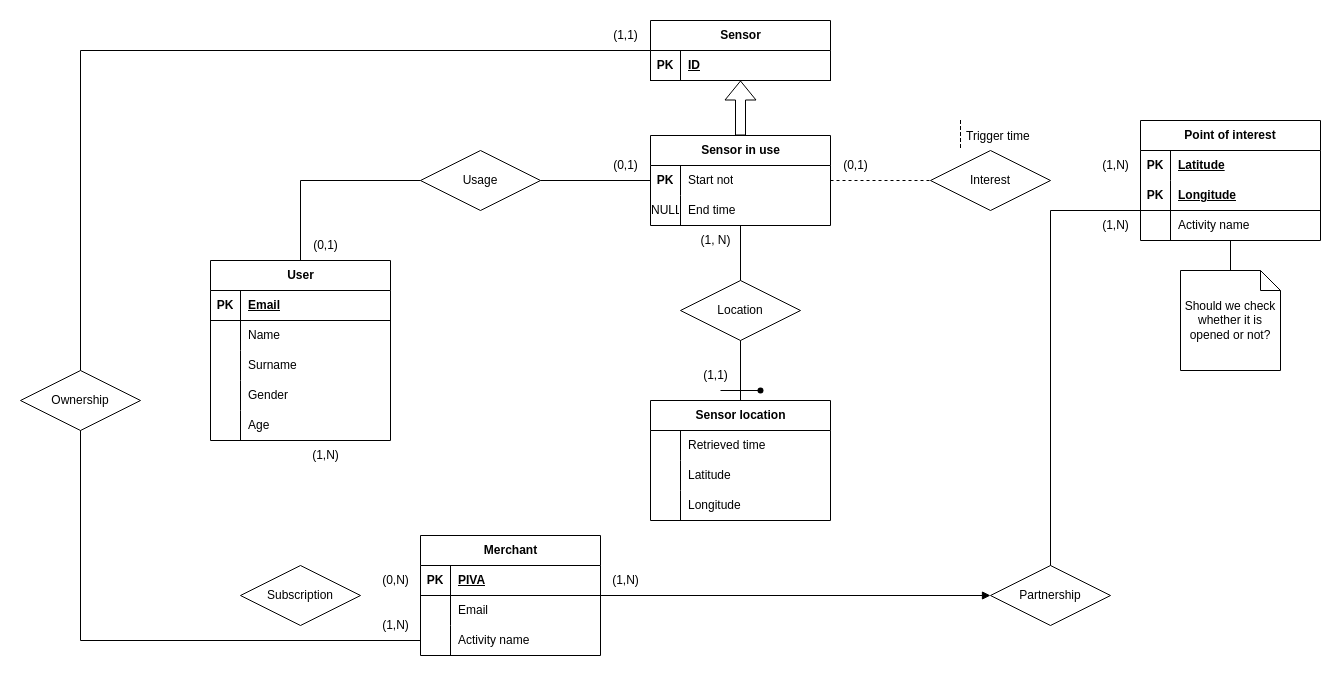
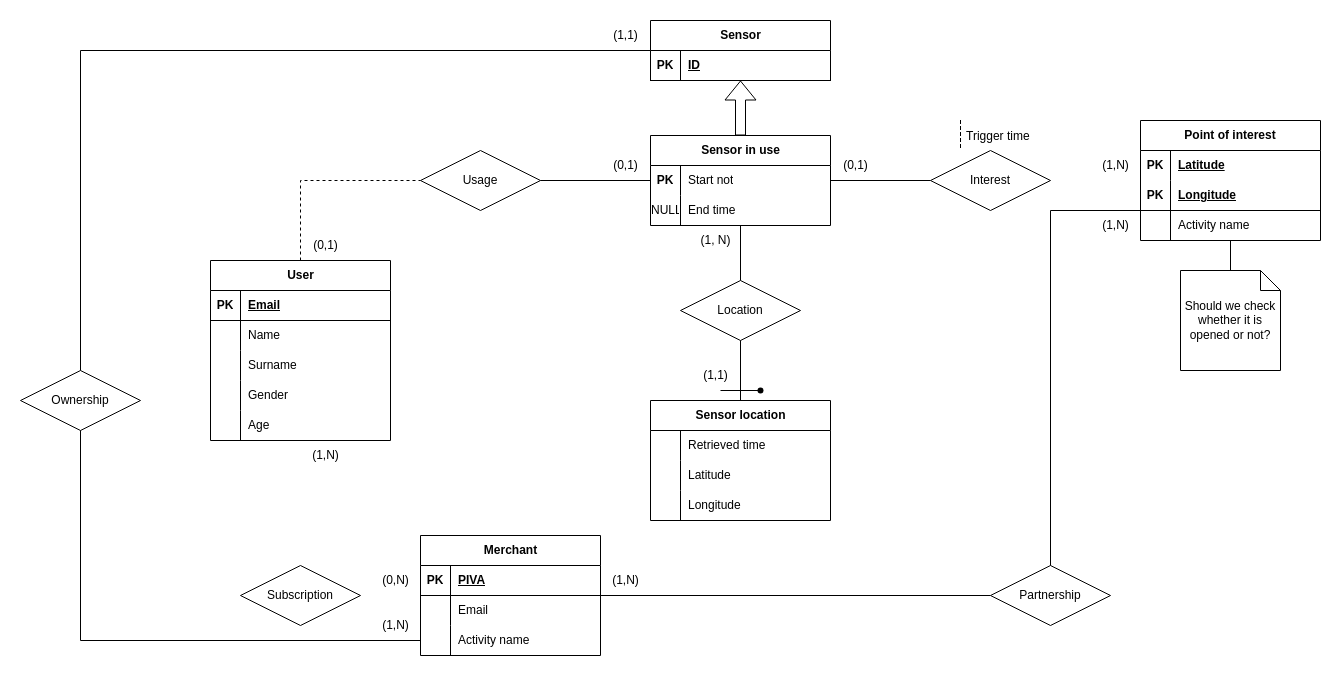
edge "Usage" -- "User": style solid -> dashed
edge "Sensor in use" -- "Interest": style dashed -> solid
edge "Merchant" -> "Partnership": arrowhead block -> none
